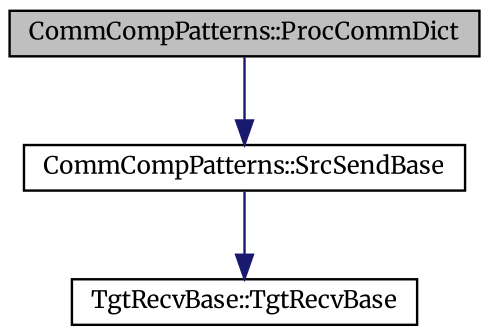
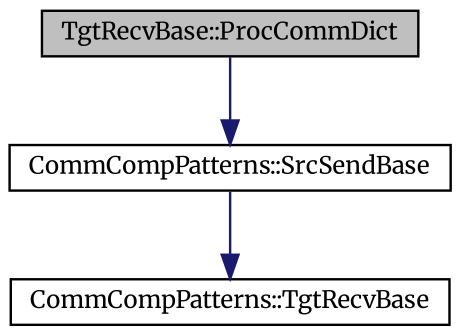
node "CommCompPatterns::ProcCommDict": label "CommCompPatterns::ProcCommDict" -> "TgtRecvBase::ProcCommDict"
node "TgtRecvBase::TgtRecvBase": label "TgtRecvBase::TgtRecvBase" -> "CommCompPatterns::TgtRecvBase"
